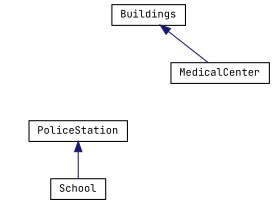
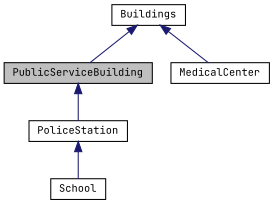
node "PublicServiceBuilding": added
